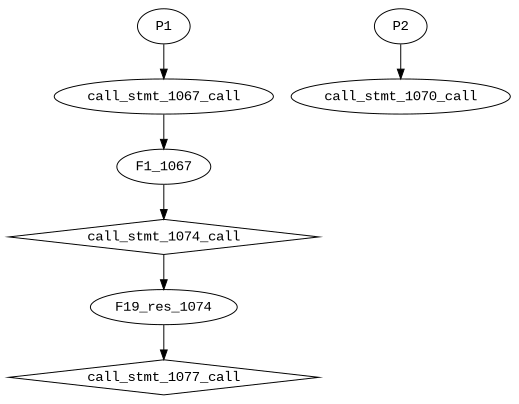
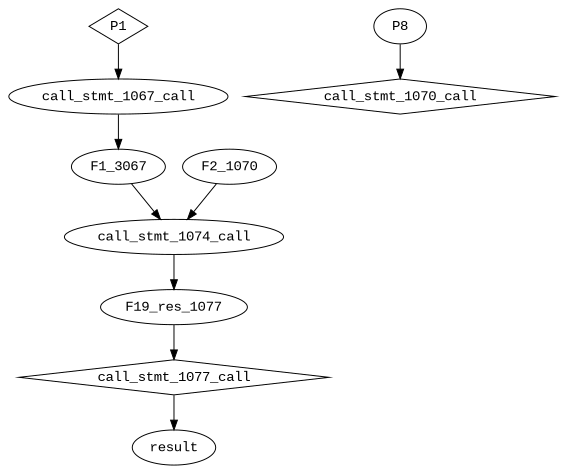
node "P1": shape ellipse -> diamond
node "P2": label "P2" -> "P8"
node "call_stmt_1070_call": shape ellipse -> diamond
node "F1_1067": label "F1_1067" -> "F1_3067"
node "F2_1070": added
node "call_stmt_1074_call": shape diamond -> ellipse
node "F19_res_1074": label "F19_res_1074" -> "F19_res_1077"
node "result": added
